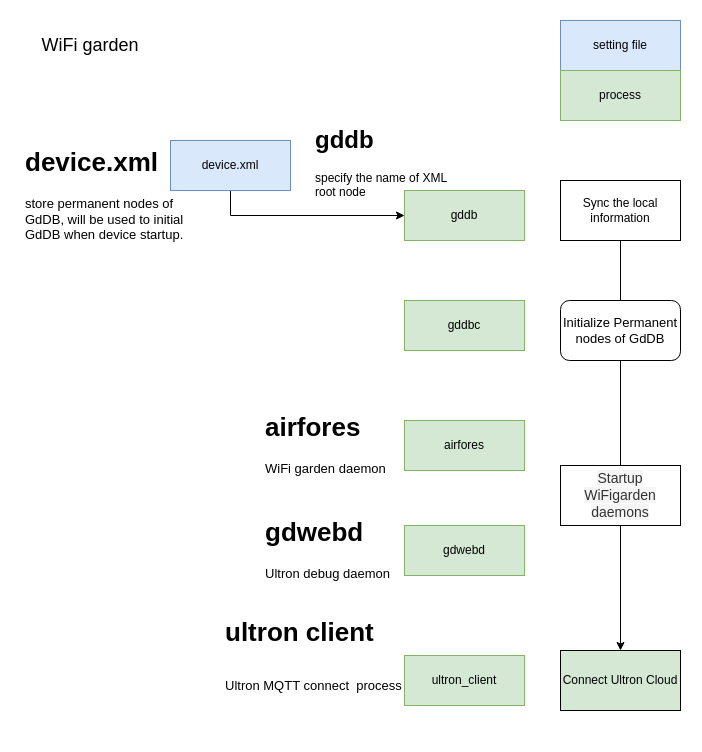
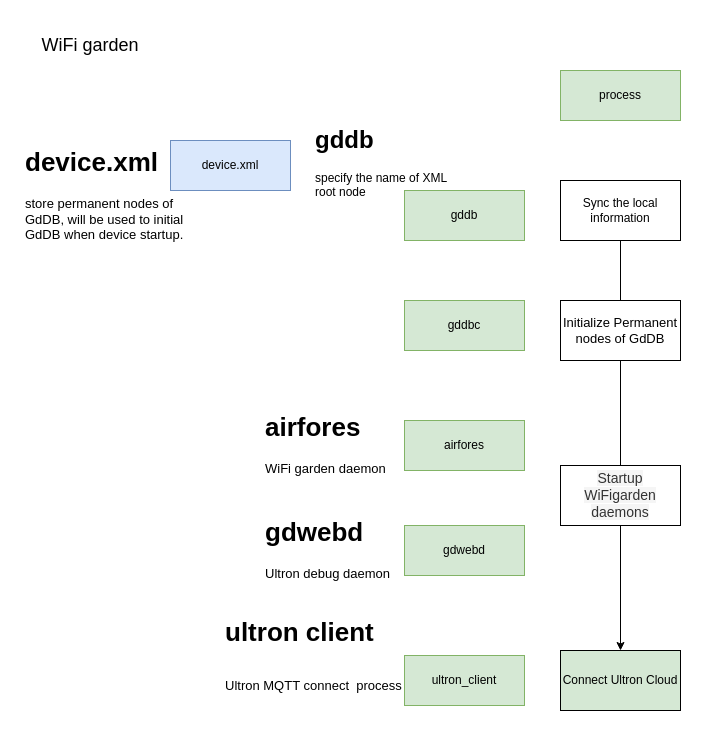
node "setting file": removed
edge "device.xml" -> "gddb": removed
node "Initialize Permanent nodes of GdDB": shape rounded rectangle -> rectangle
